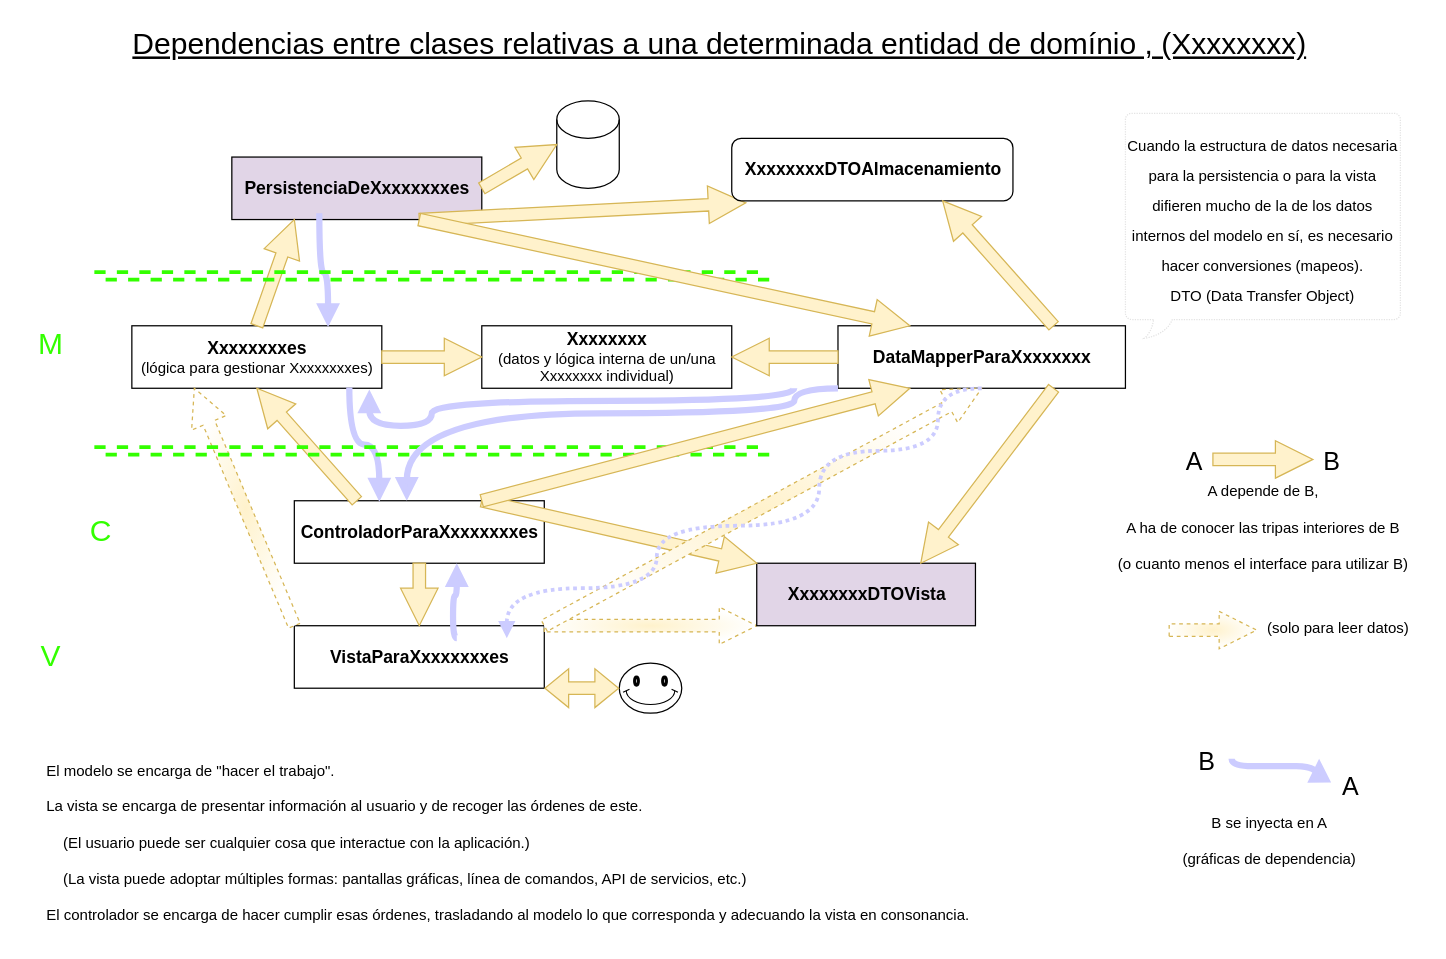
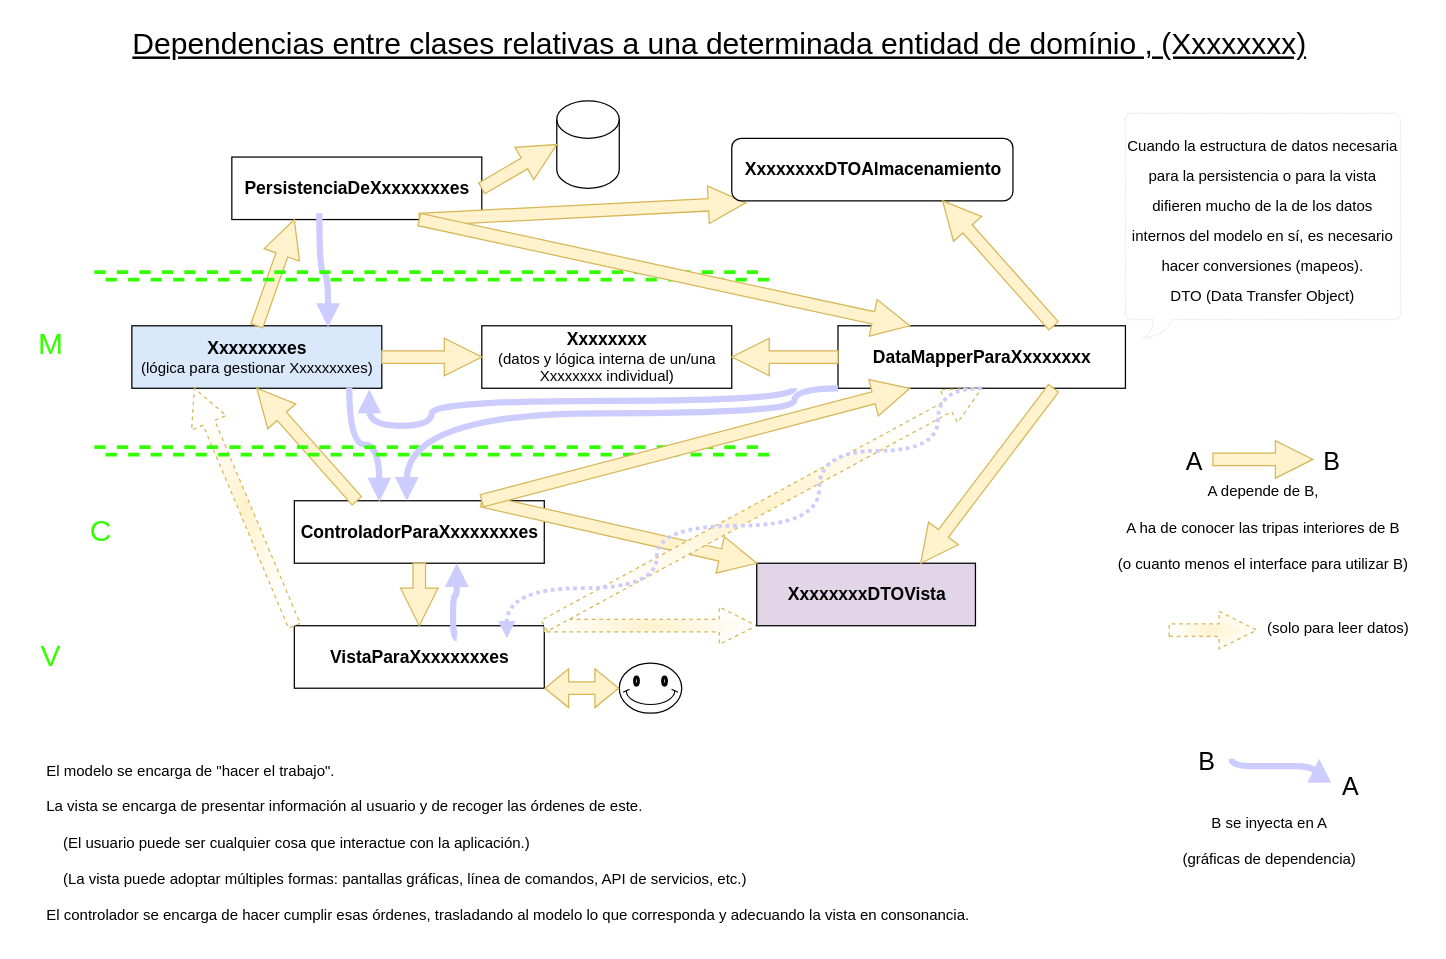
node "PersistenciaDeXxxxxxxxes": fillcolor #e1d5e7 -> #ffffff
node "Xxxxxxxxes (lógica para gestionar Xxxxxxxxes)": fillcolor #ffffff -> #dae8fc
